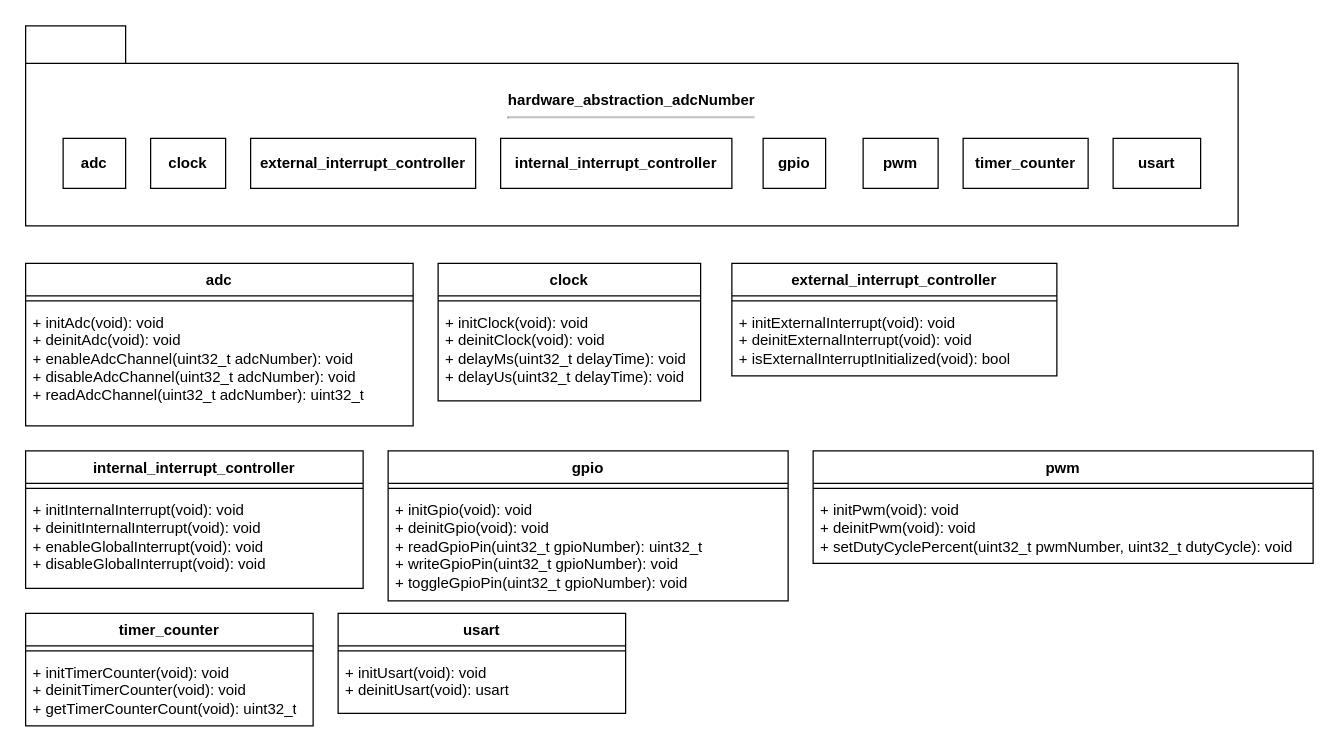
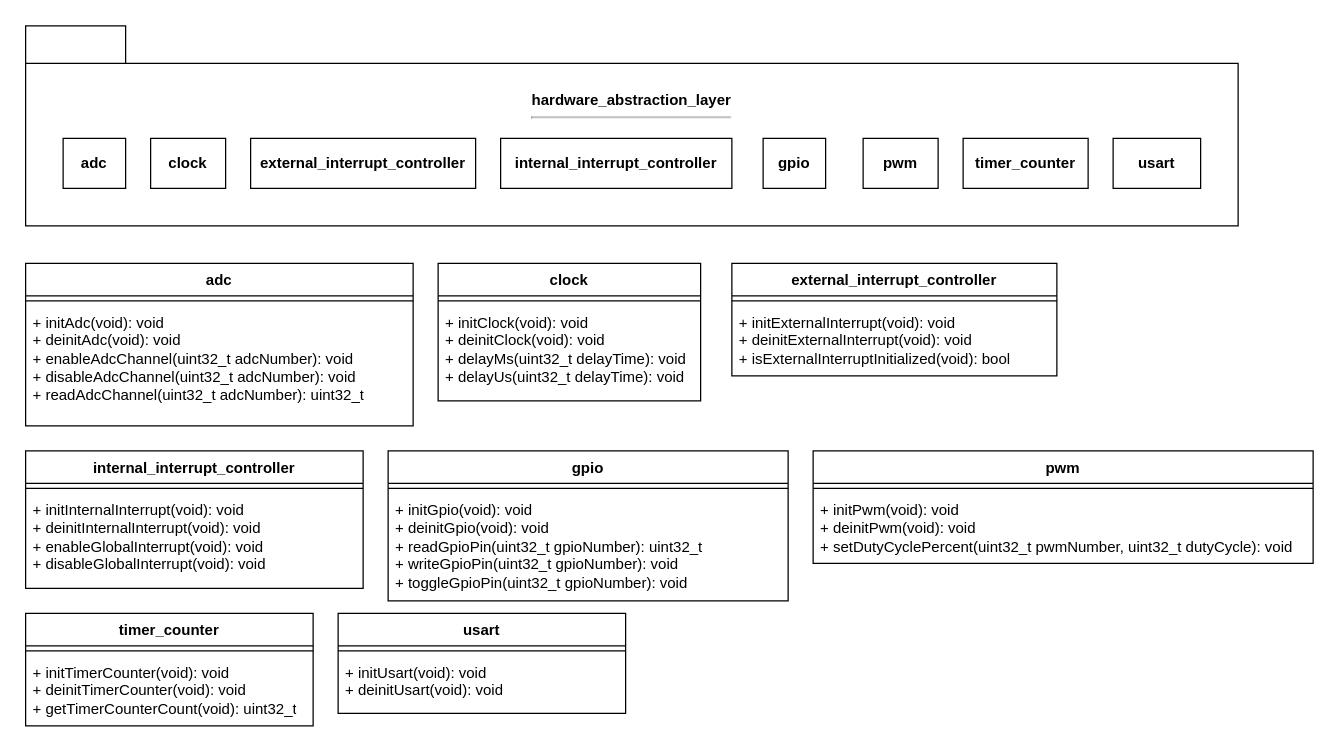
node "hardware_abstraction_adcNumber": label "hardware_abstraction_adcNumber" -> "hardware_abstraction_layer"
node "+ initUsart(void): void + deinitUsart(void): usart": label "+ initUsart(void): void + deinitUsart(void): usart" -> "+ initUsart(void): void + deinitUsart(void): void"
